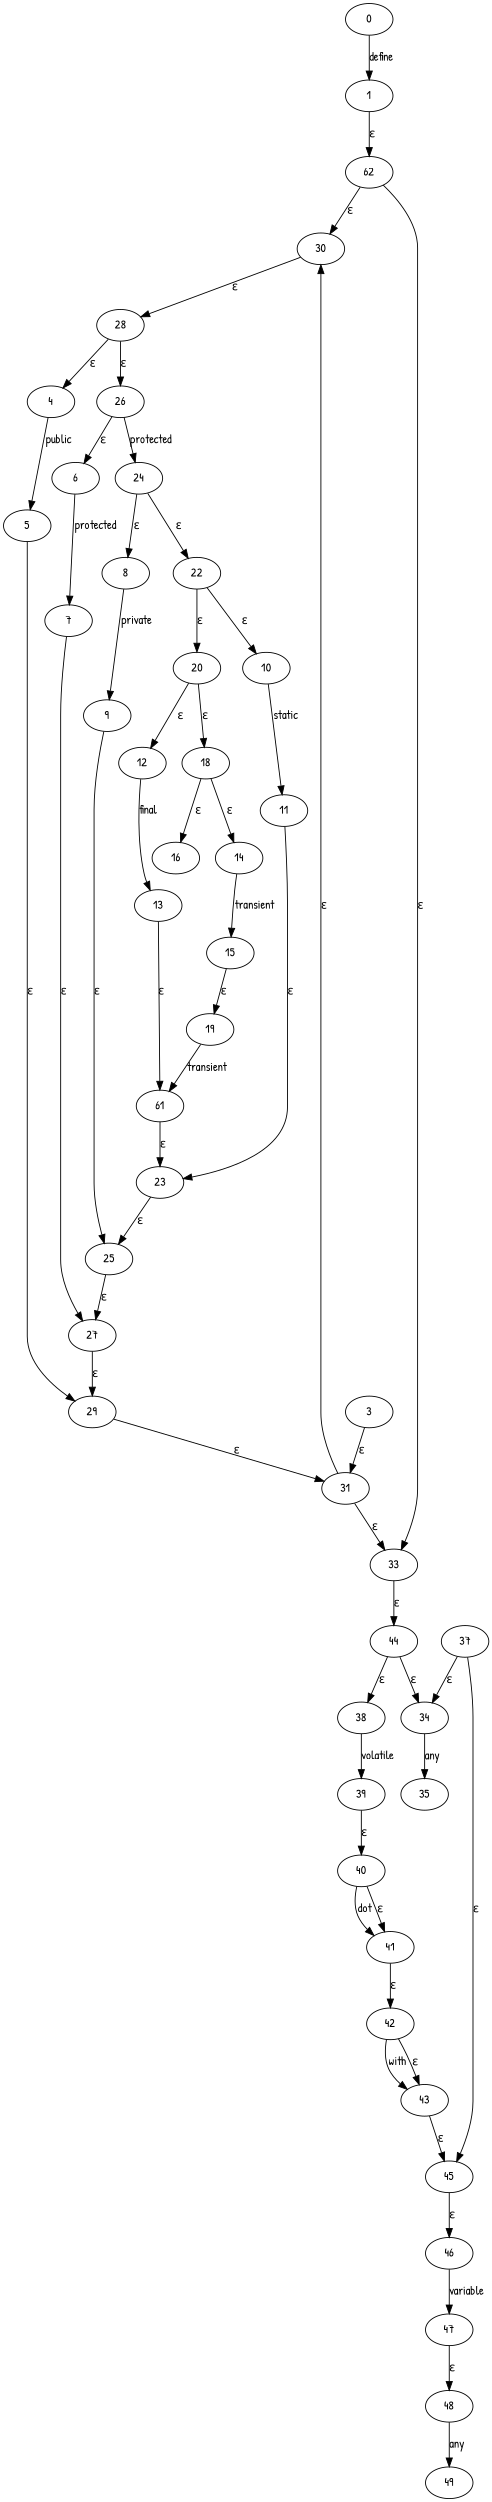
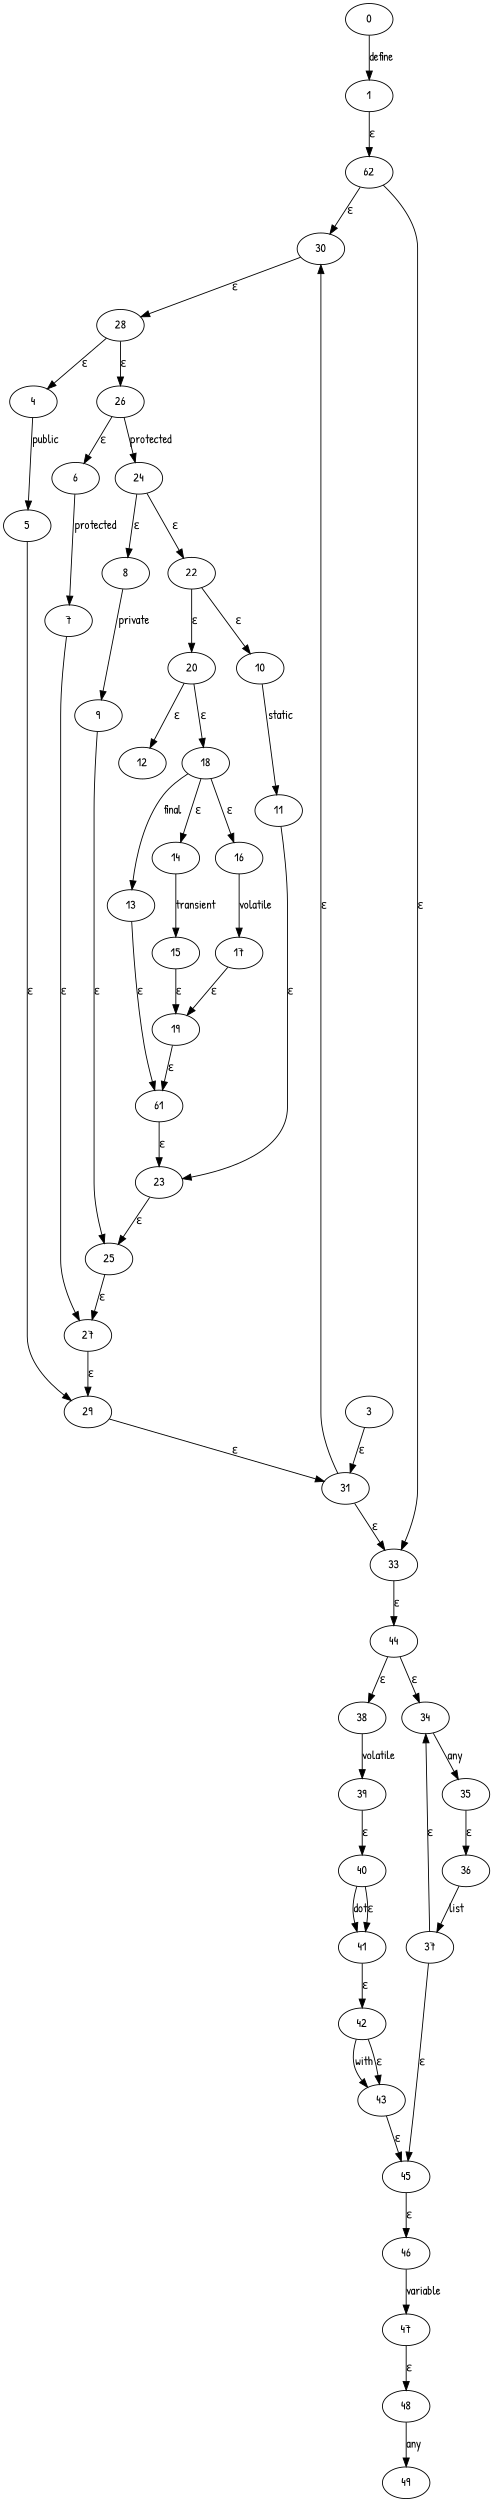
edge "12" -> "13": now "18" -> "13"
node "17": added
edge "19" -> "61": label "transient" -> "ε"
node "36": added
